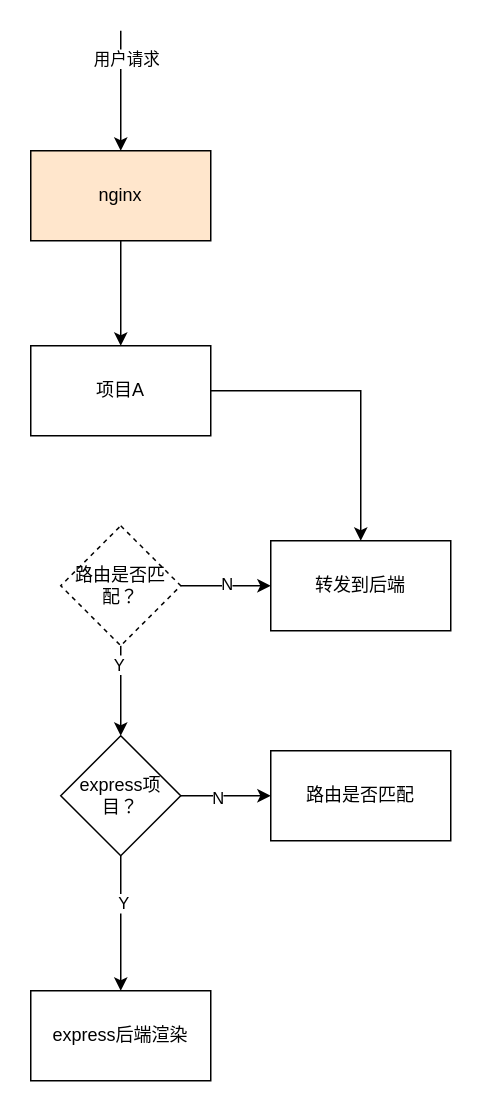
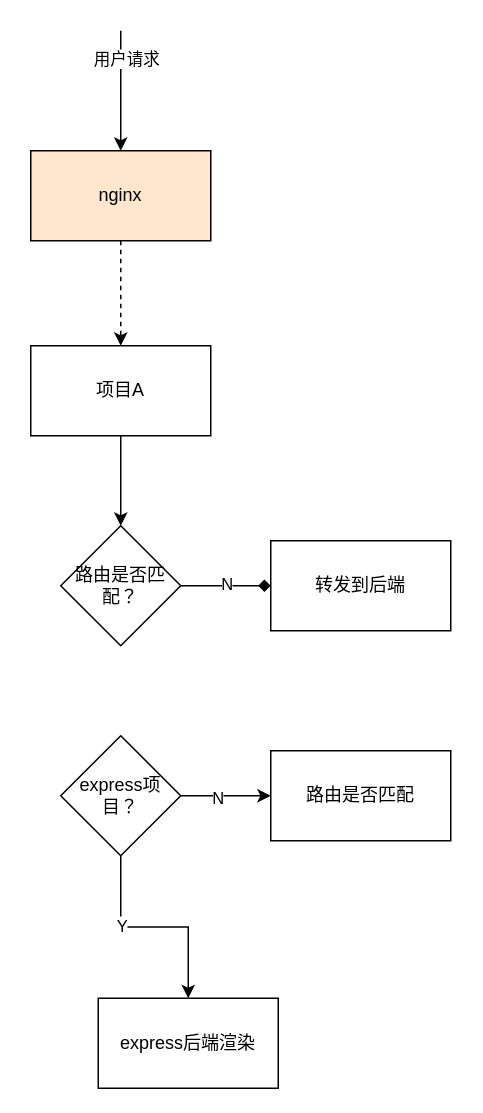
edge "nginx" -> "项目A": style solid -> dashed
edge "项目A" -> "转发到后端": now "项目A" -> "路由是否匹配？"
node "路由是否匹配？": style dashed -> solid
edge "路由是否匹配？" -> "转发到后端": arrowhead classic -> diamond
edge "路由是否匹配？" -> "express项目？": removed, label "Y"
node "express后端渲染": moved (121, 1036) -> (188, 1043)
